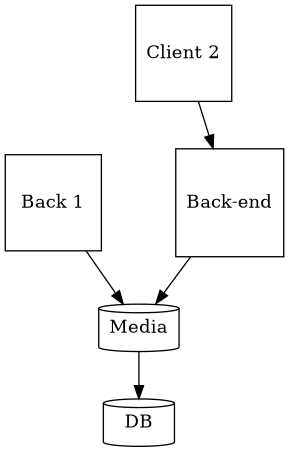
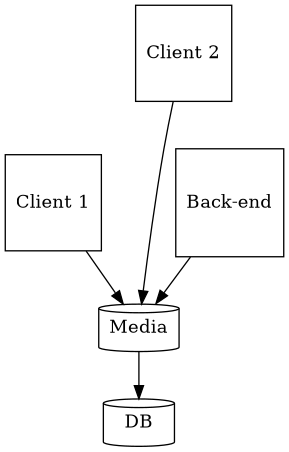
edge "Client 2" -> "Back-end": now "Client 2" -> "Media"
node "Back 1": label "Back 1" -> "Client 1"
